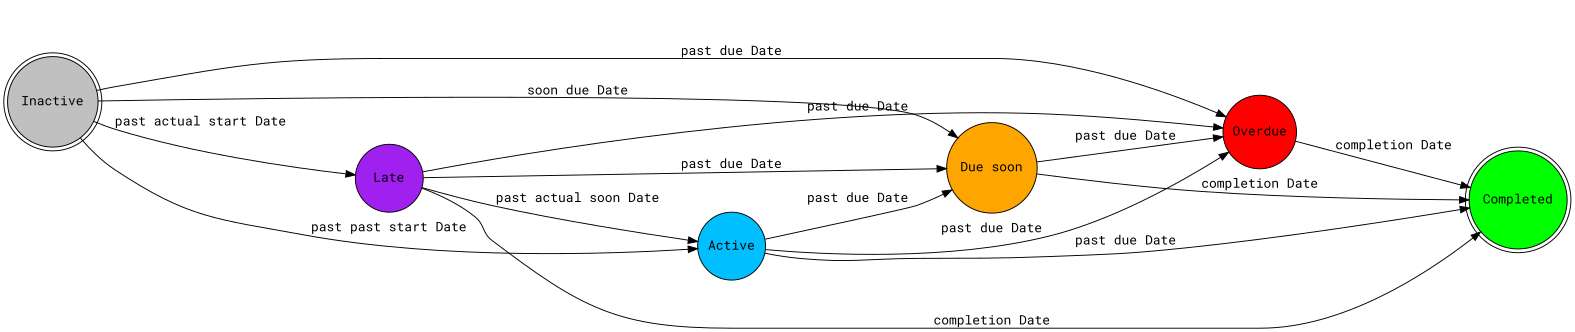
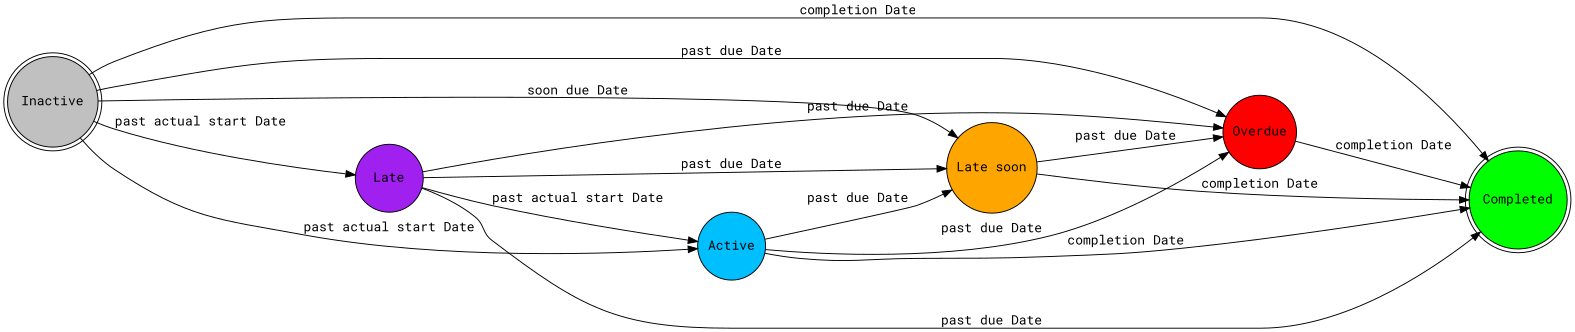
edge "Inactive" -> "Completed": added, label "completion Date"
node "Due soon": label "Due soon" -> "Late soon"
edge "Late" -> "Active": label "past actual soon Date" -> "past actual start Date"
edge "Inactive" -> "Active": label "past past start Date" -> "past actual start Date"
edge "Active" -> "Completed": label "past due Date" -> "completion Date"
edge "Late" -> "Completed": label "completion Date" -> "past due Date"
